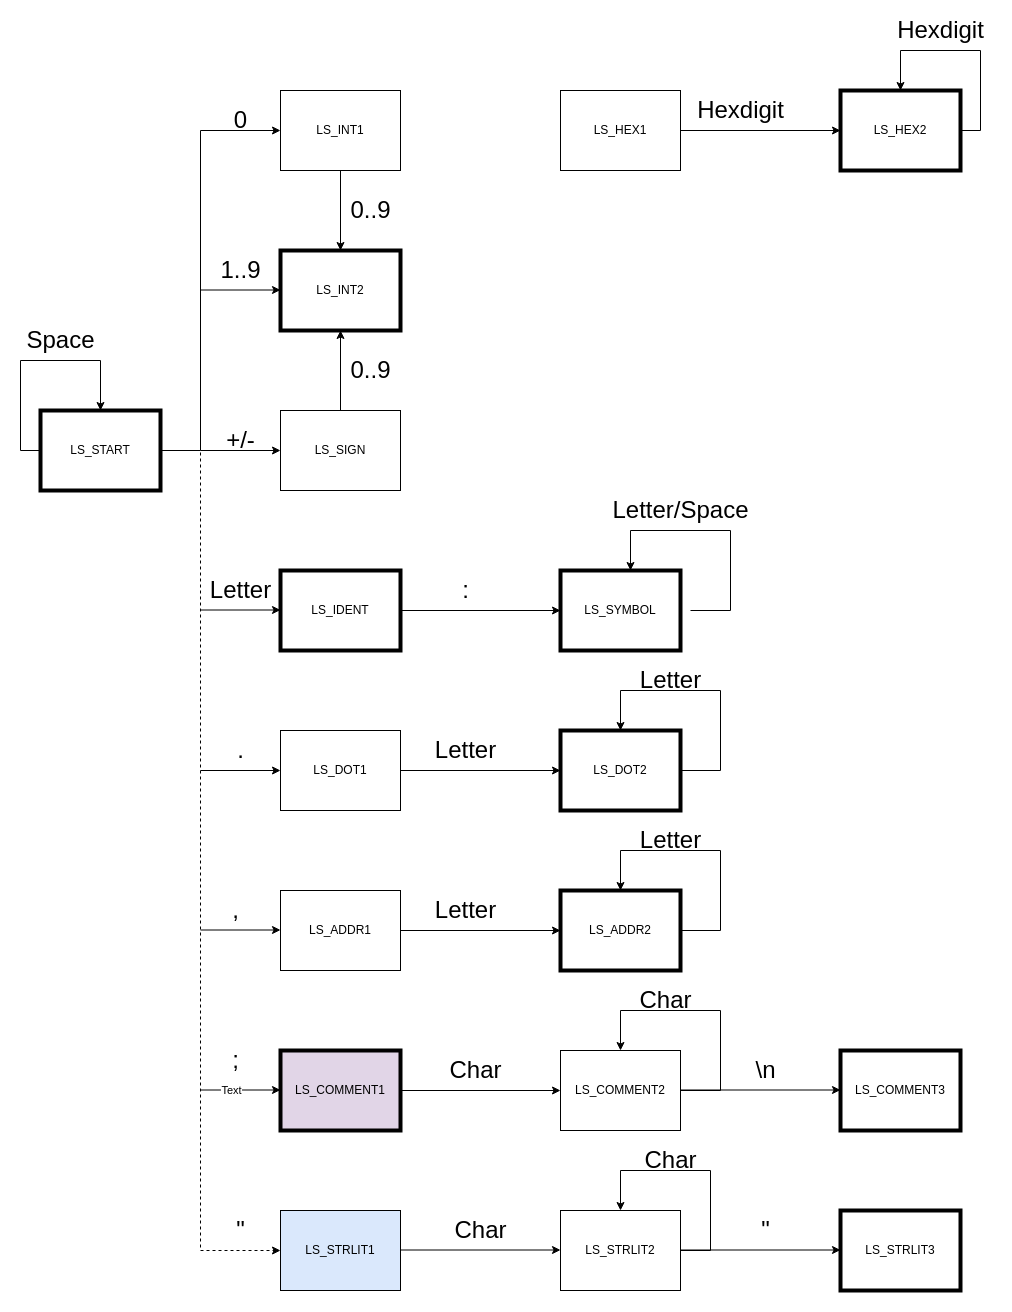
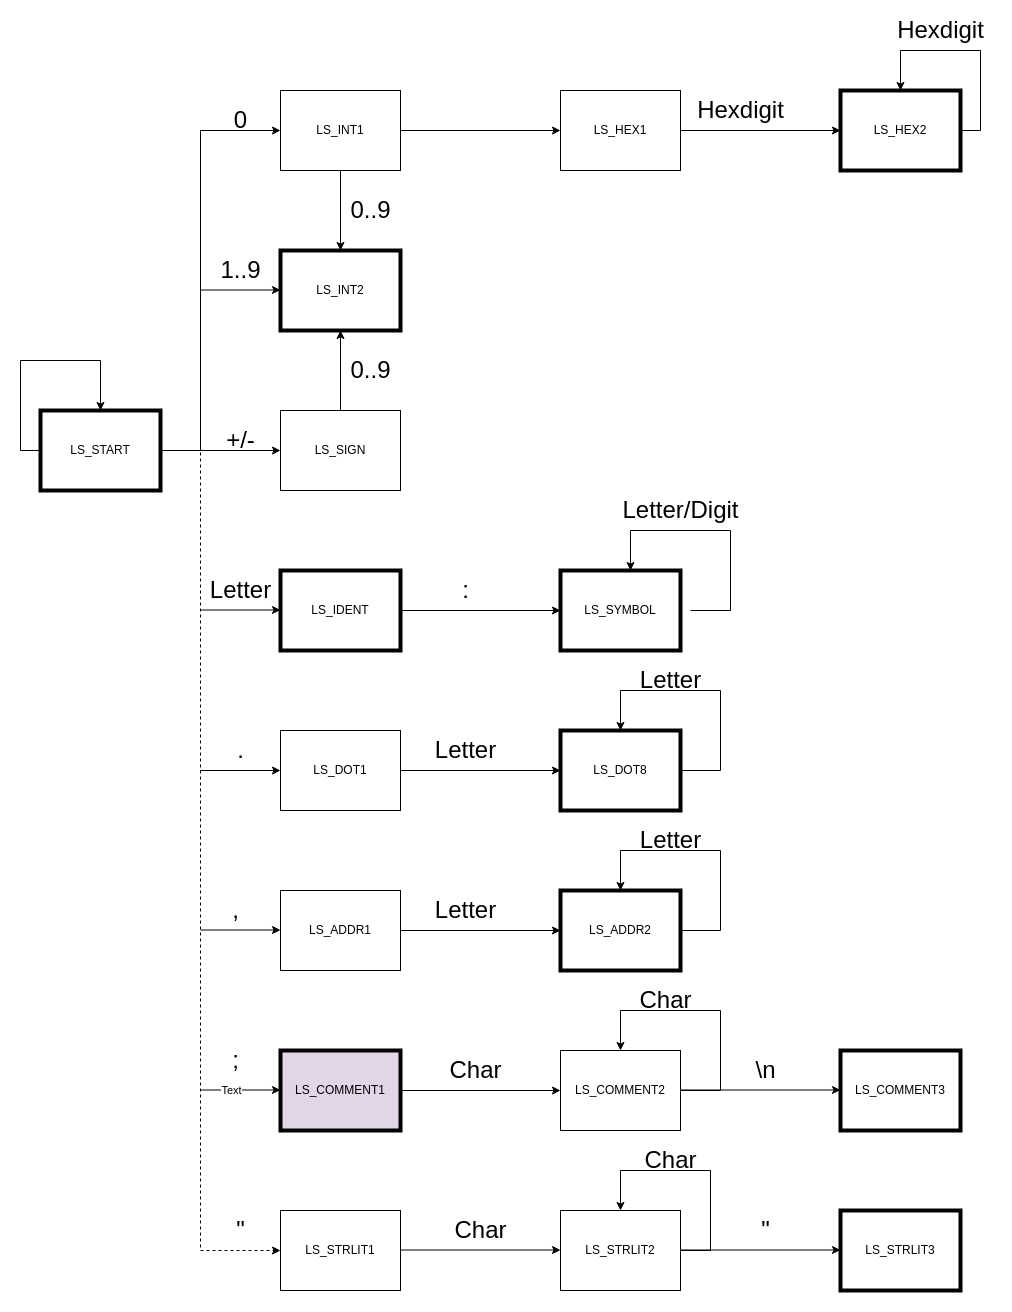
edge "LS_INT1" -> "LS_HEX1": added
node "Space": removed
node "Letter/Space": label "Letter/Space" -> "Letter/Digit"
node "LS_DOT2": label "LS_DOT2" -> "LS_DOT8"
node "LS_STRLIT1": fillcolor #dae8fc -> #ffffff
